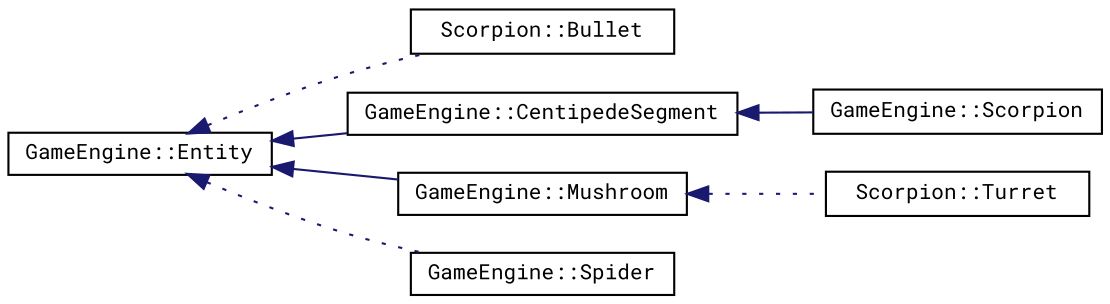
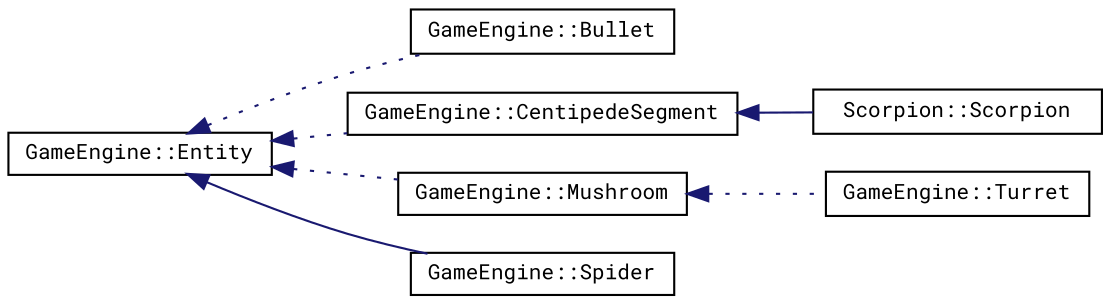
node "Scorpion::Bullet": label "Scorpion::Bullet" -> "GameEngine::Bullet"
node "GameEngine::Scorpion": label "GameEngine::Scorpion" -> "Scorpion::Scorpion"
edge "GameEngine::CentipedeSegment" -> "GameEngine::Entity": style solid -> dotted
edge "GameEngine::Mushroom" -> "GameEngine::Entity": style solid -> dotted
node "Scorpion::Turret": label "Scorpion::Turret" -> "GameEngine::Turret"
edge "GameEngine::Spider" -> "GameEngine::Entity": style dotted -> solid
